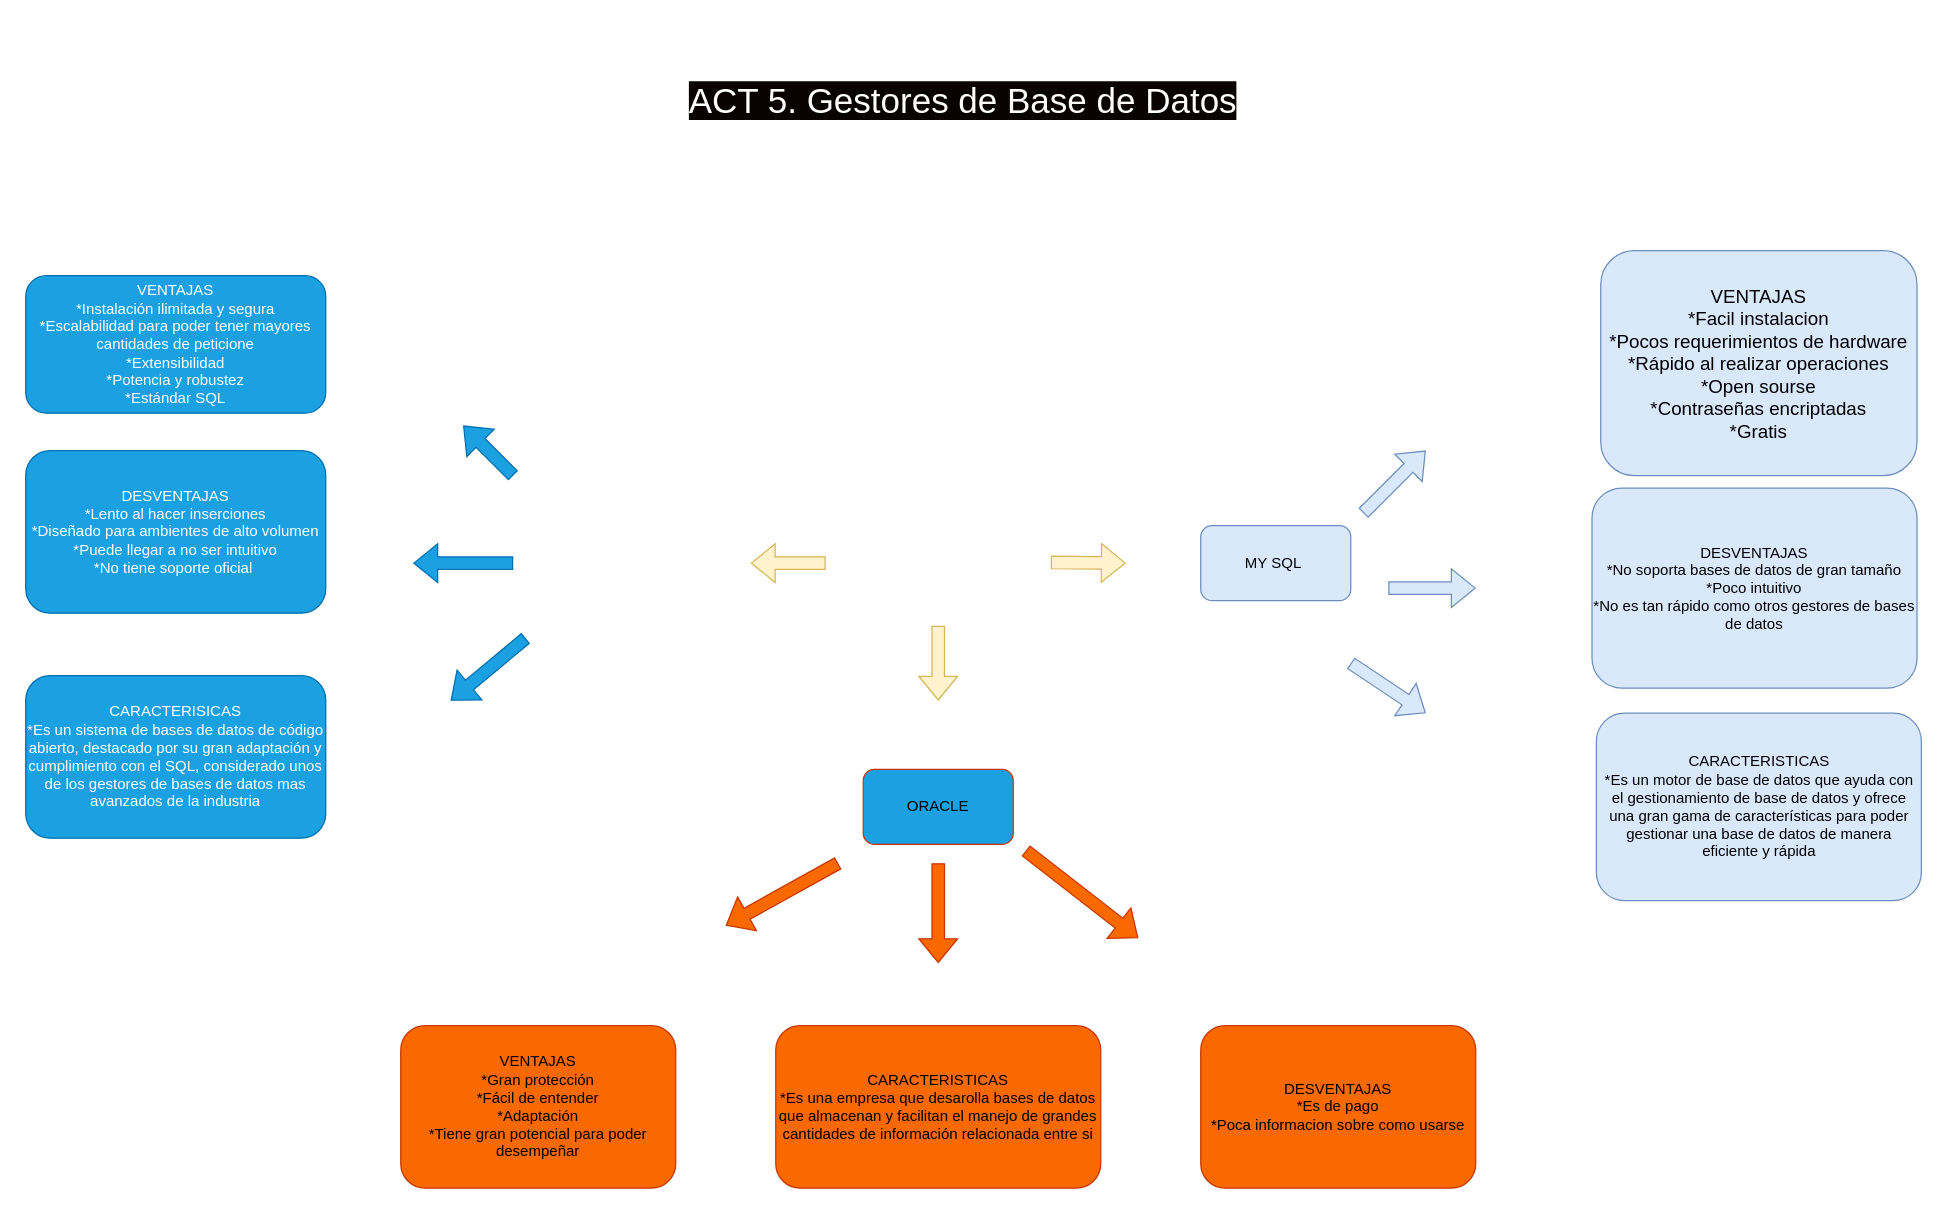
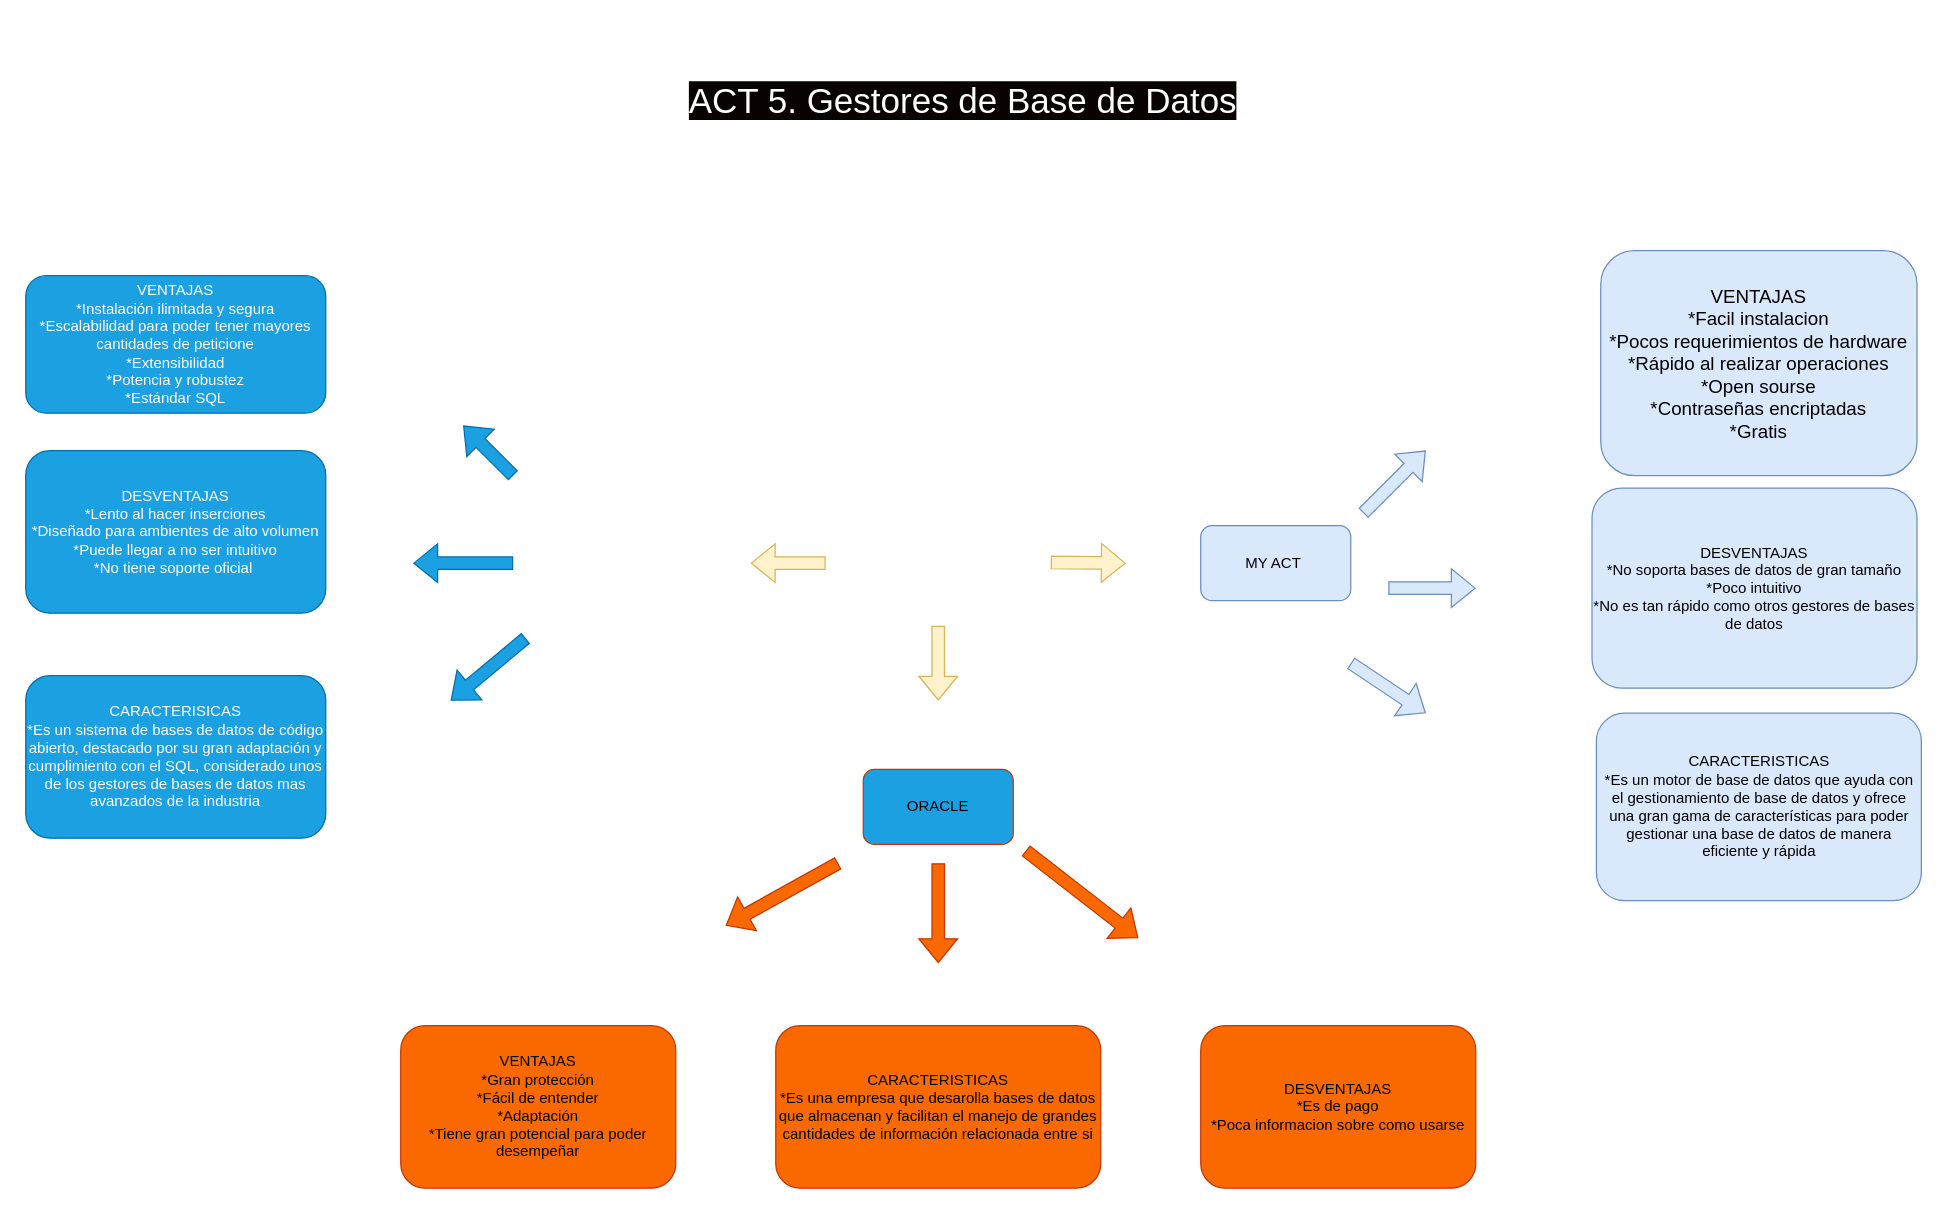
node "MY SQL": label "MY SQL" -> "MY ACT"
